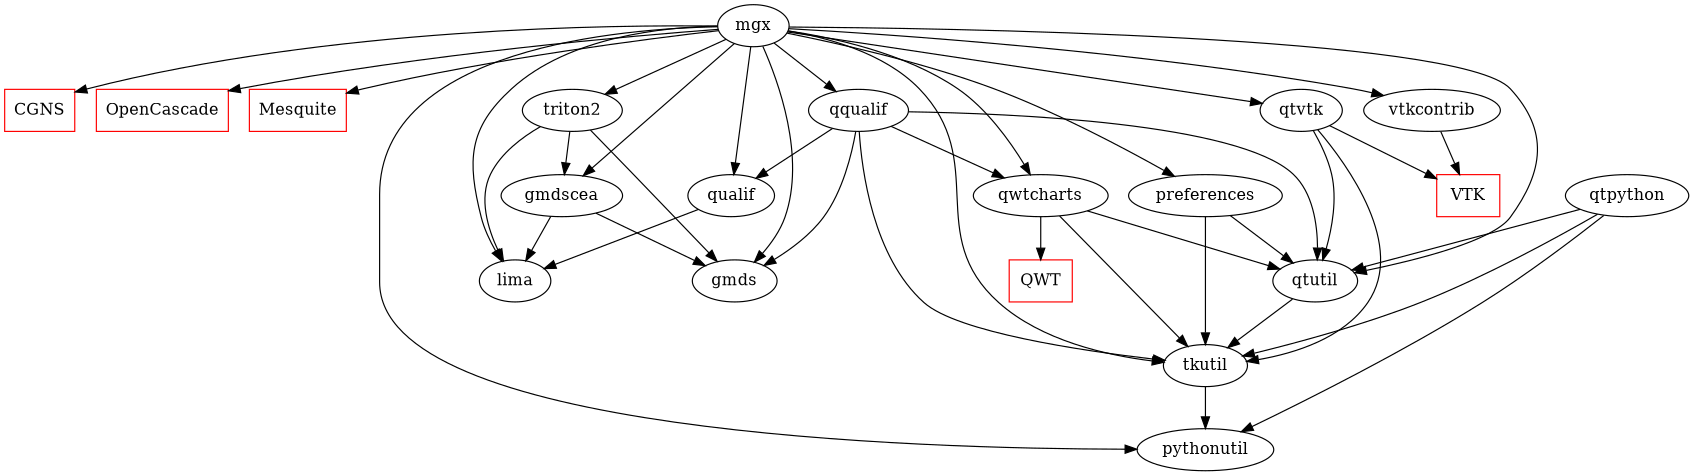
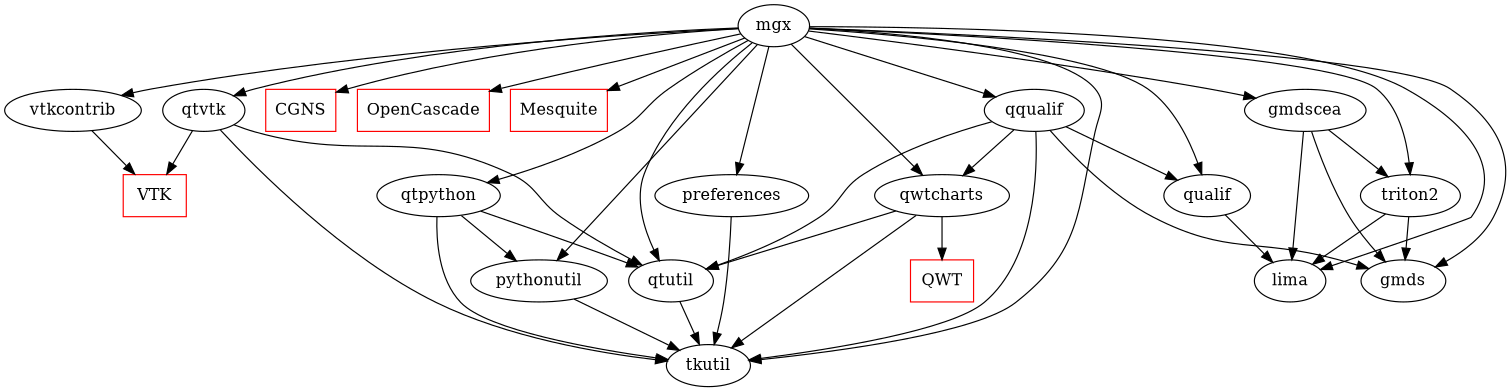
edge "mgx" -> "qtpython": added
edge "triton2" -> "gmdscea": reversed
edge "preferences" -> "qtutil": removed
edge "tkutil" -> "pythonutil": reversed
